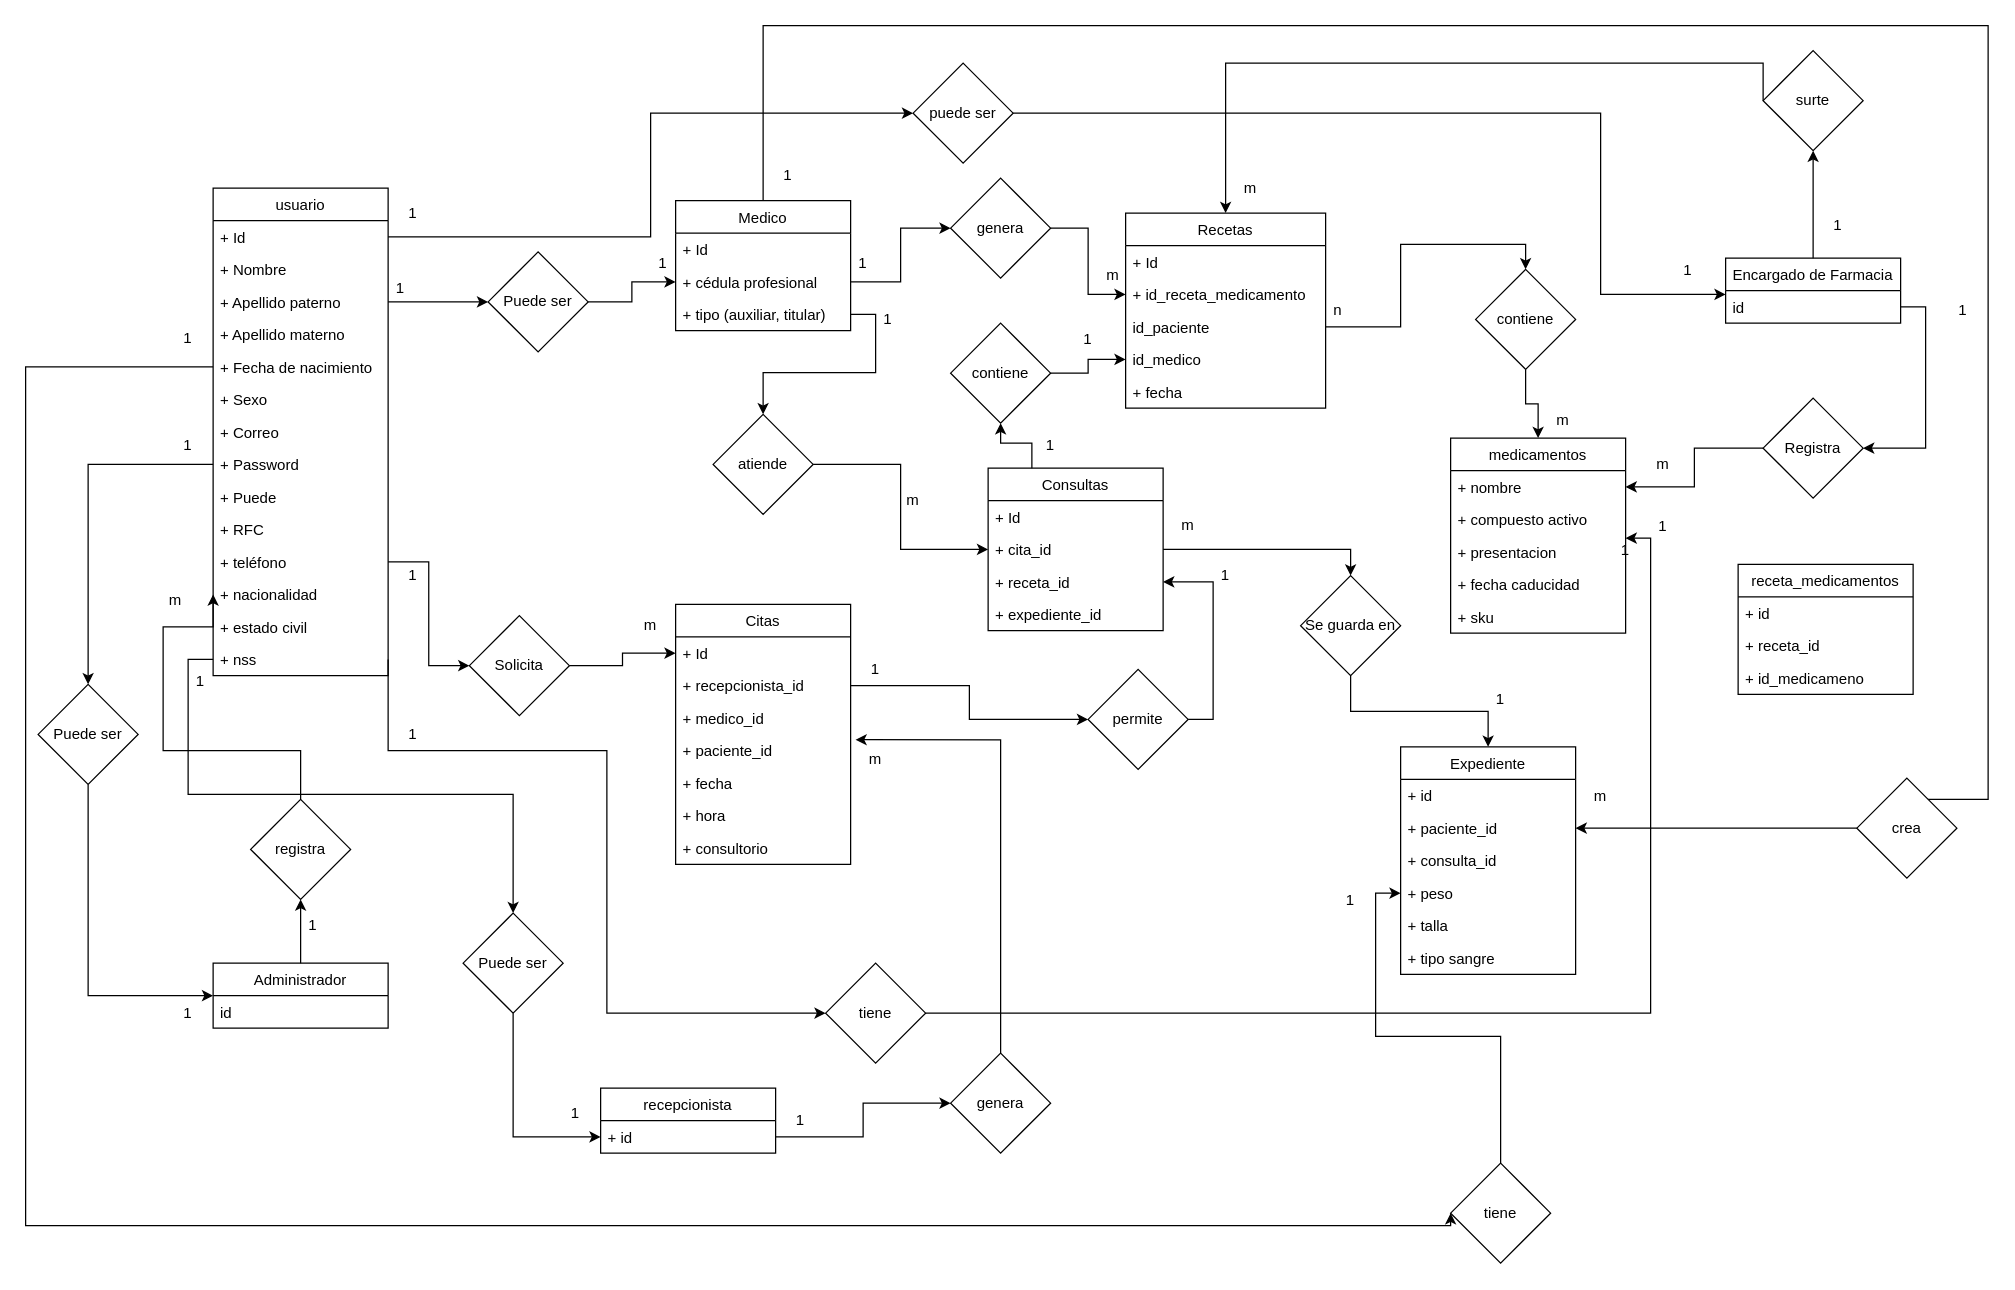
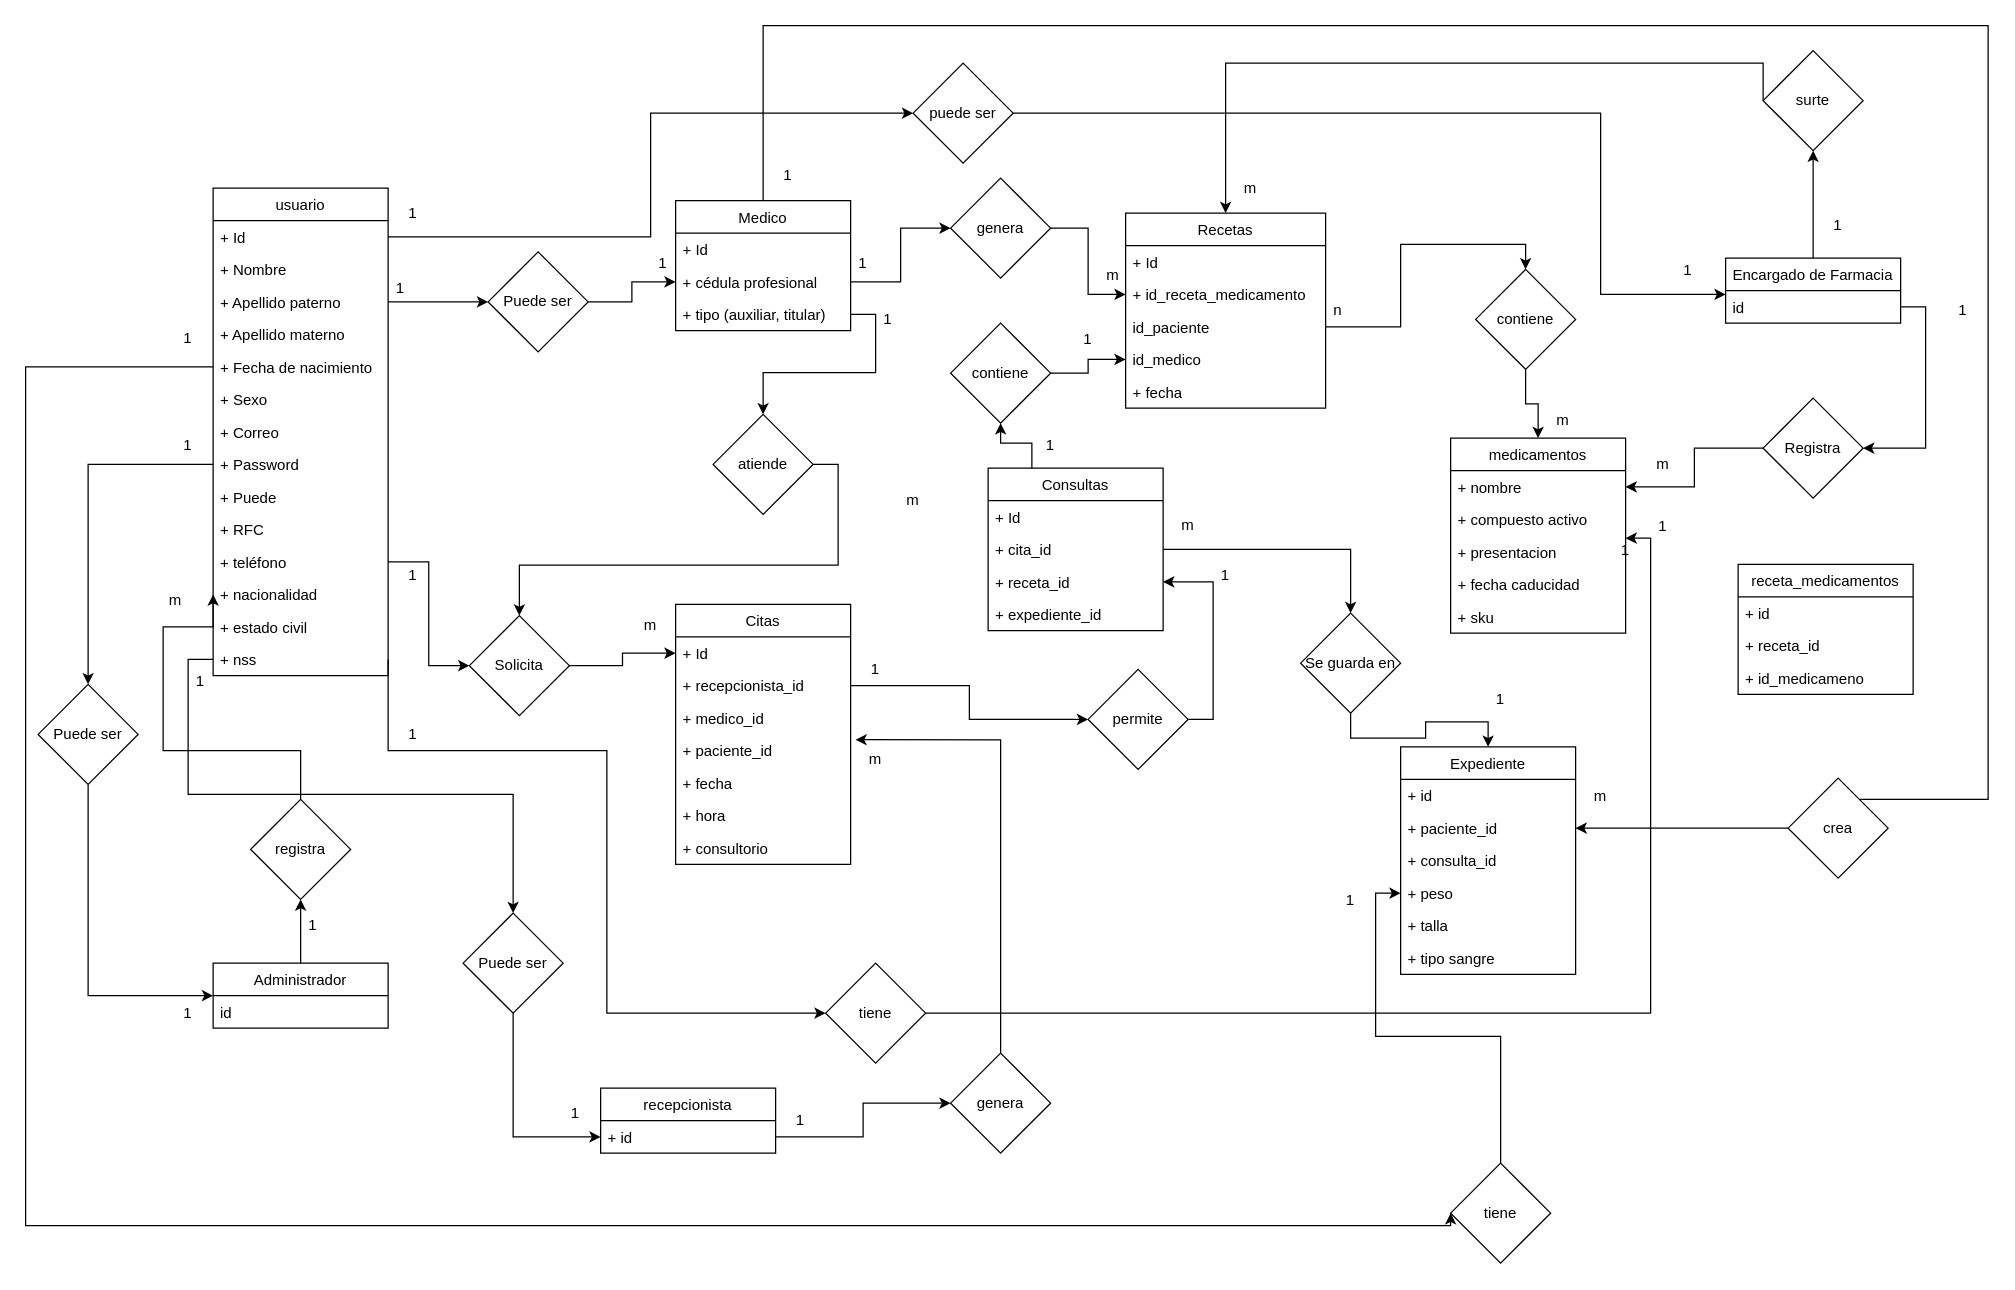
edge "atiende" -> "+ cita_id": now "atiende" -> "Solicita"
node "Se guarda en": moved (1351, 626) -> (1351, 663)
node "crea": moved (1907, 828) -> (1838, 828)
